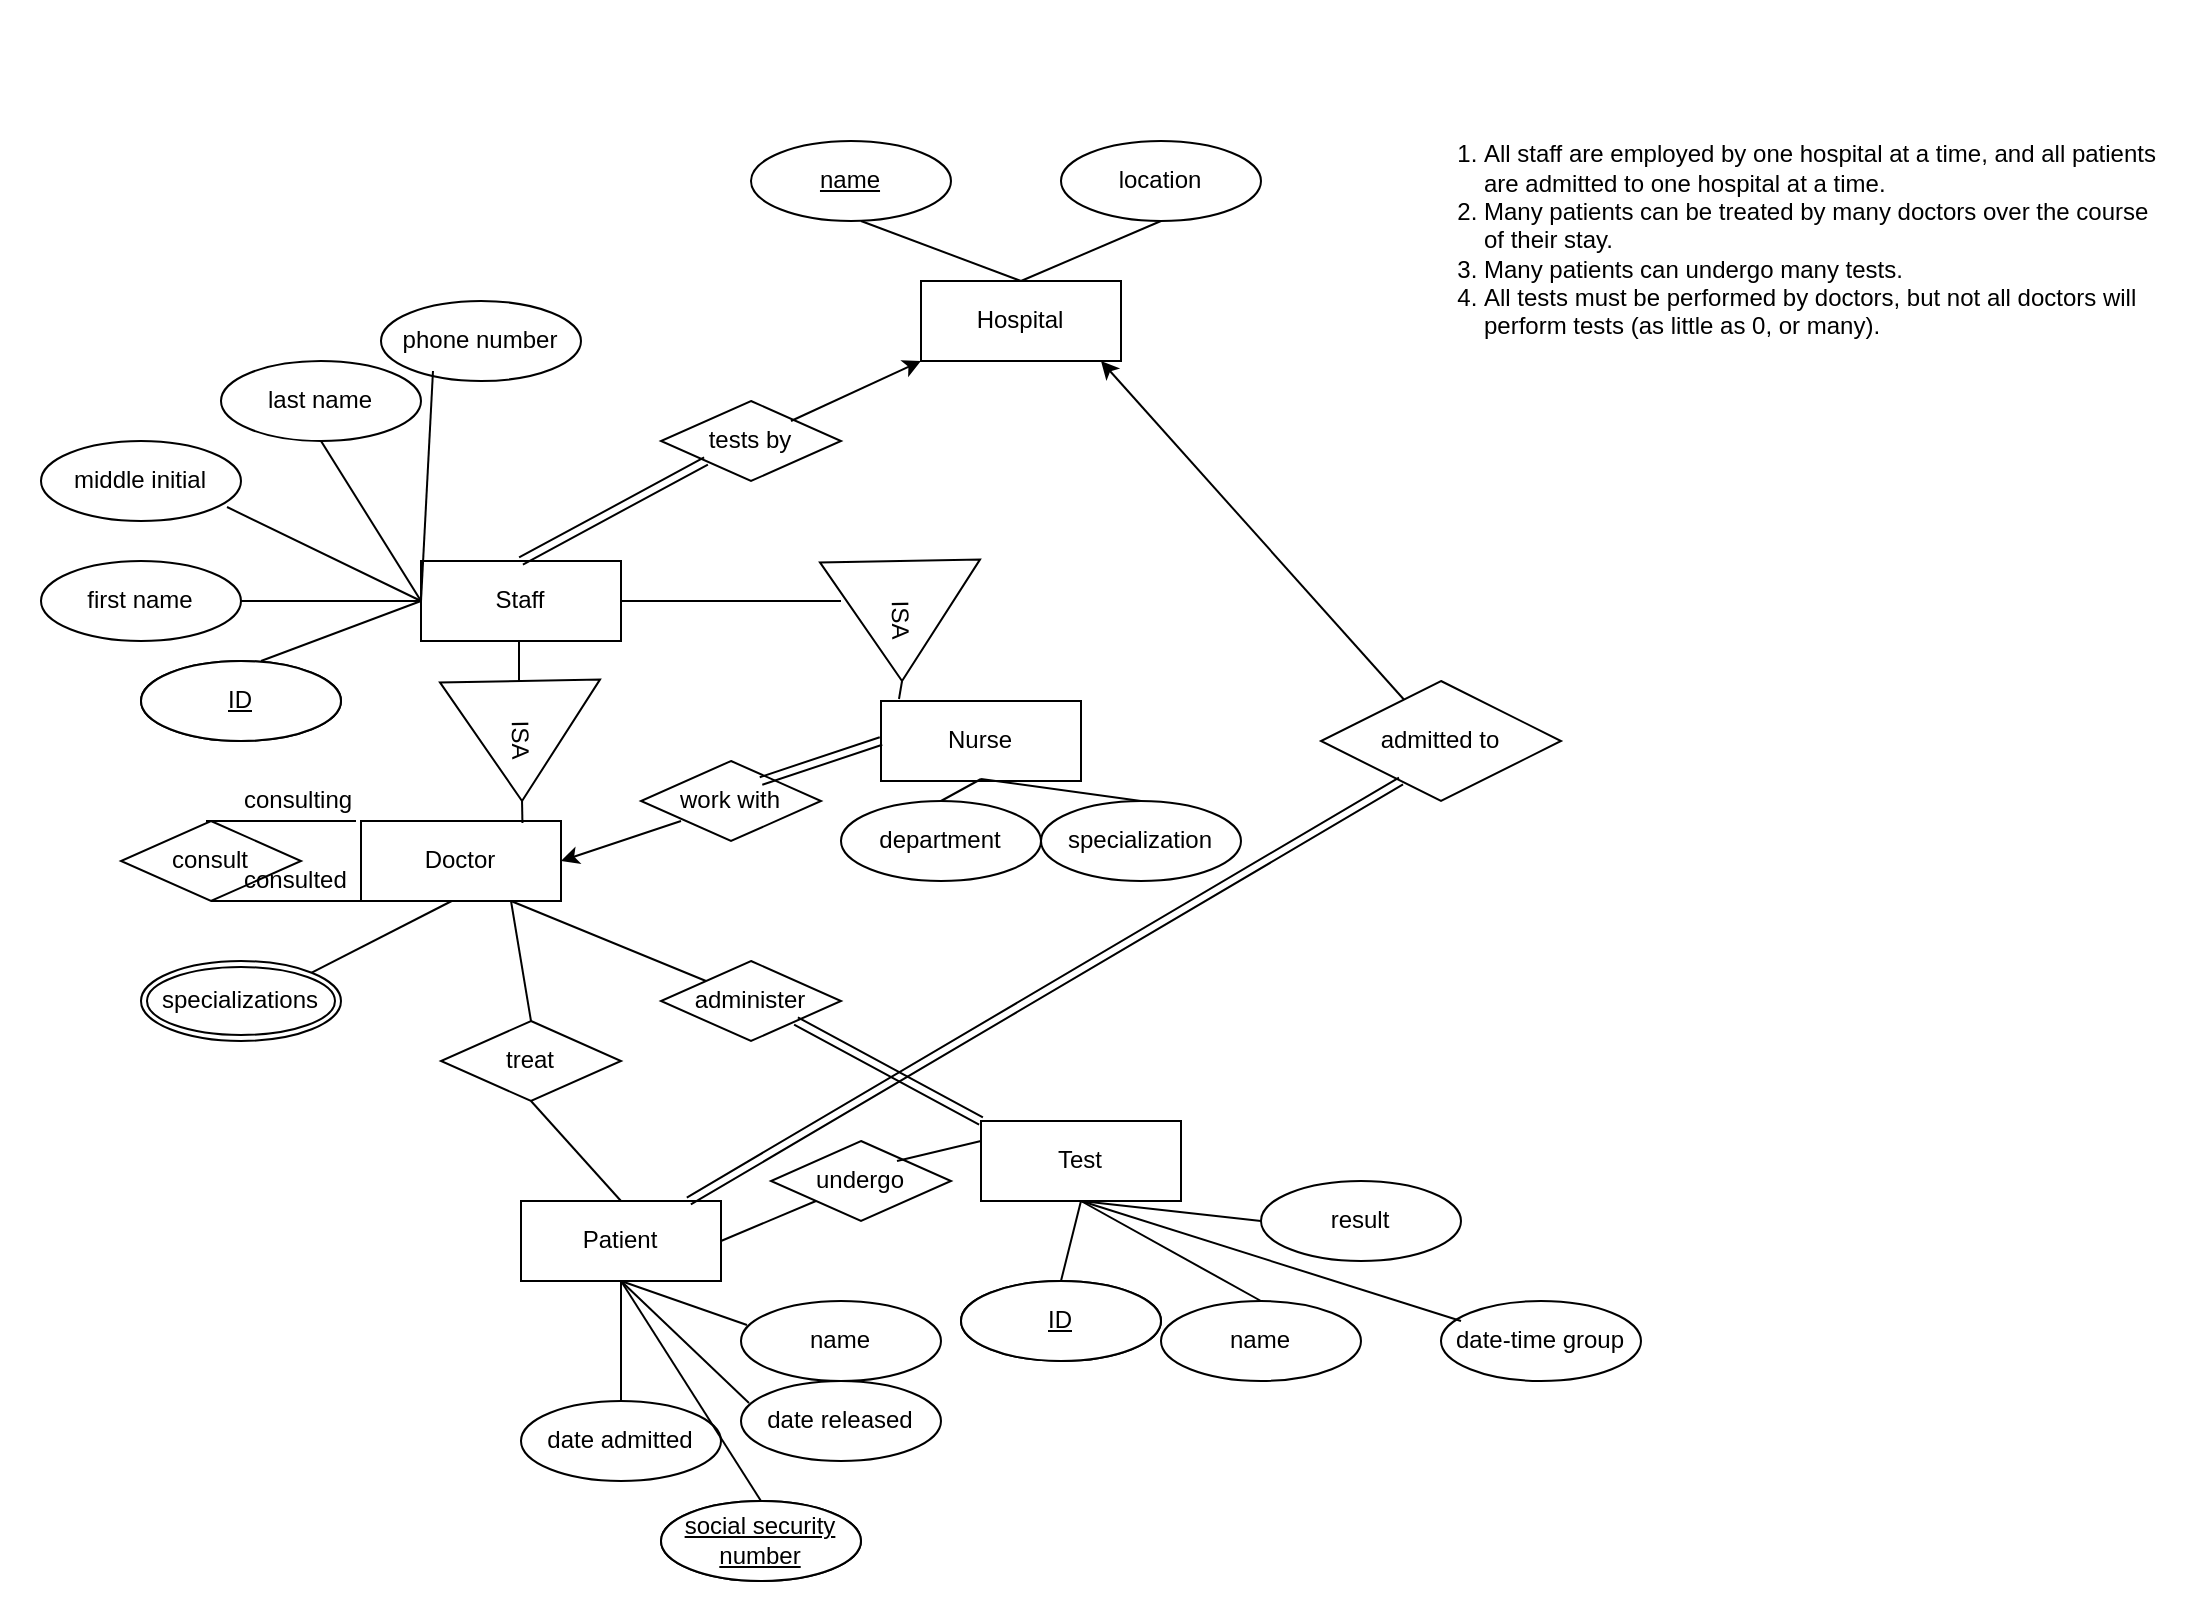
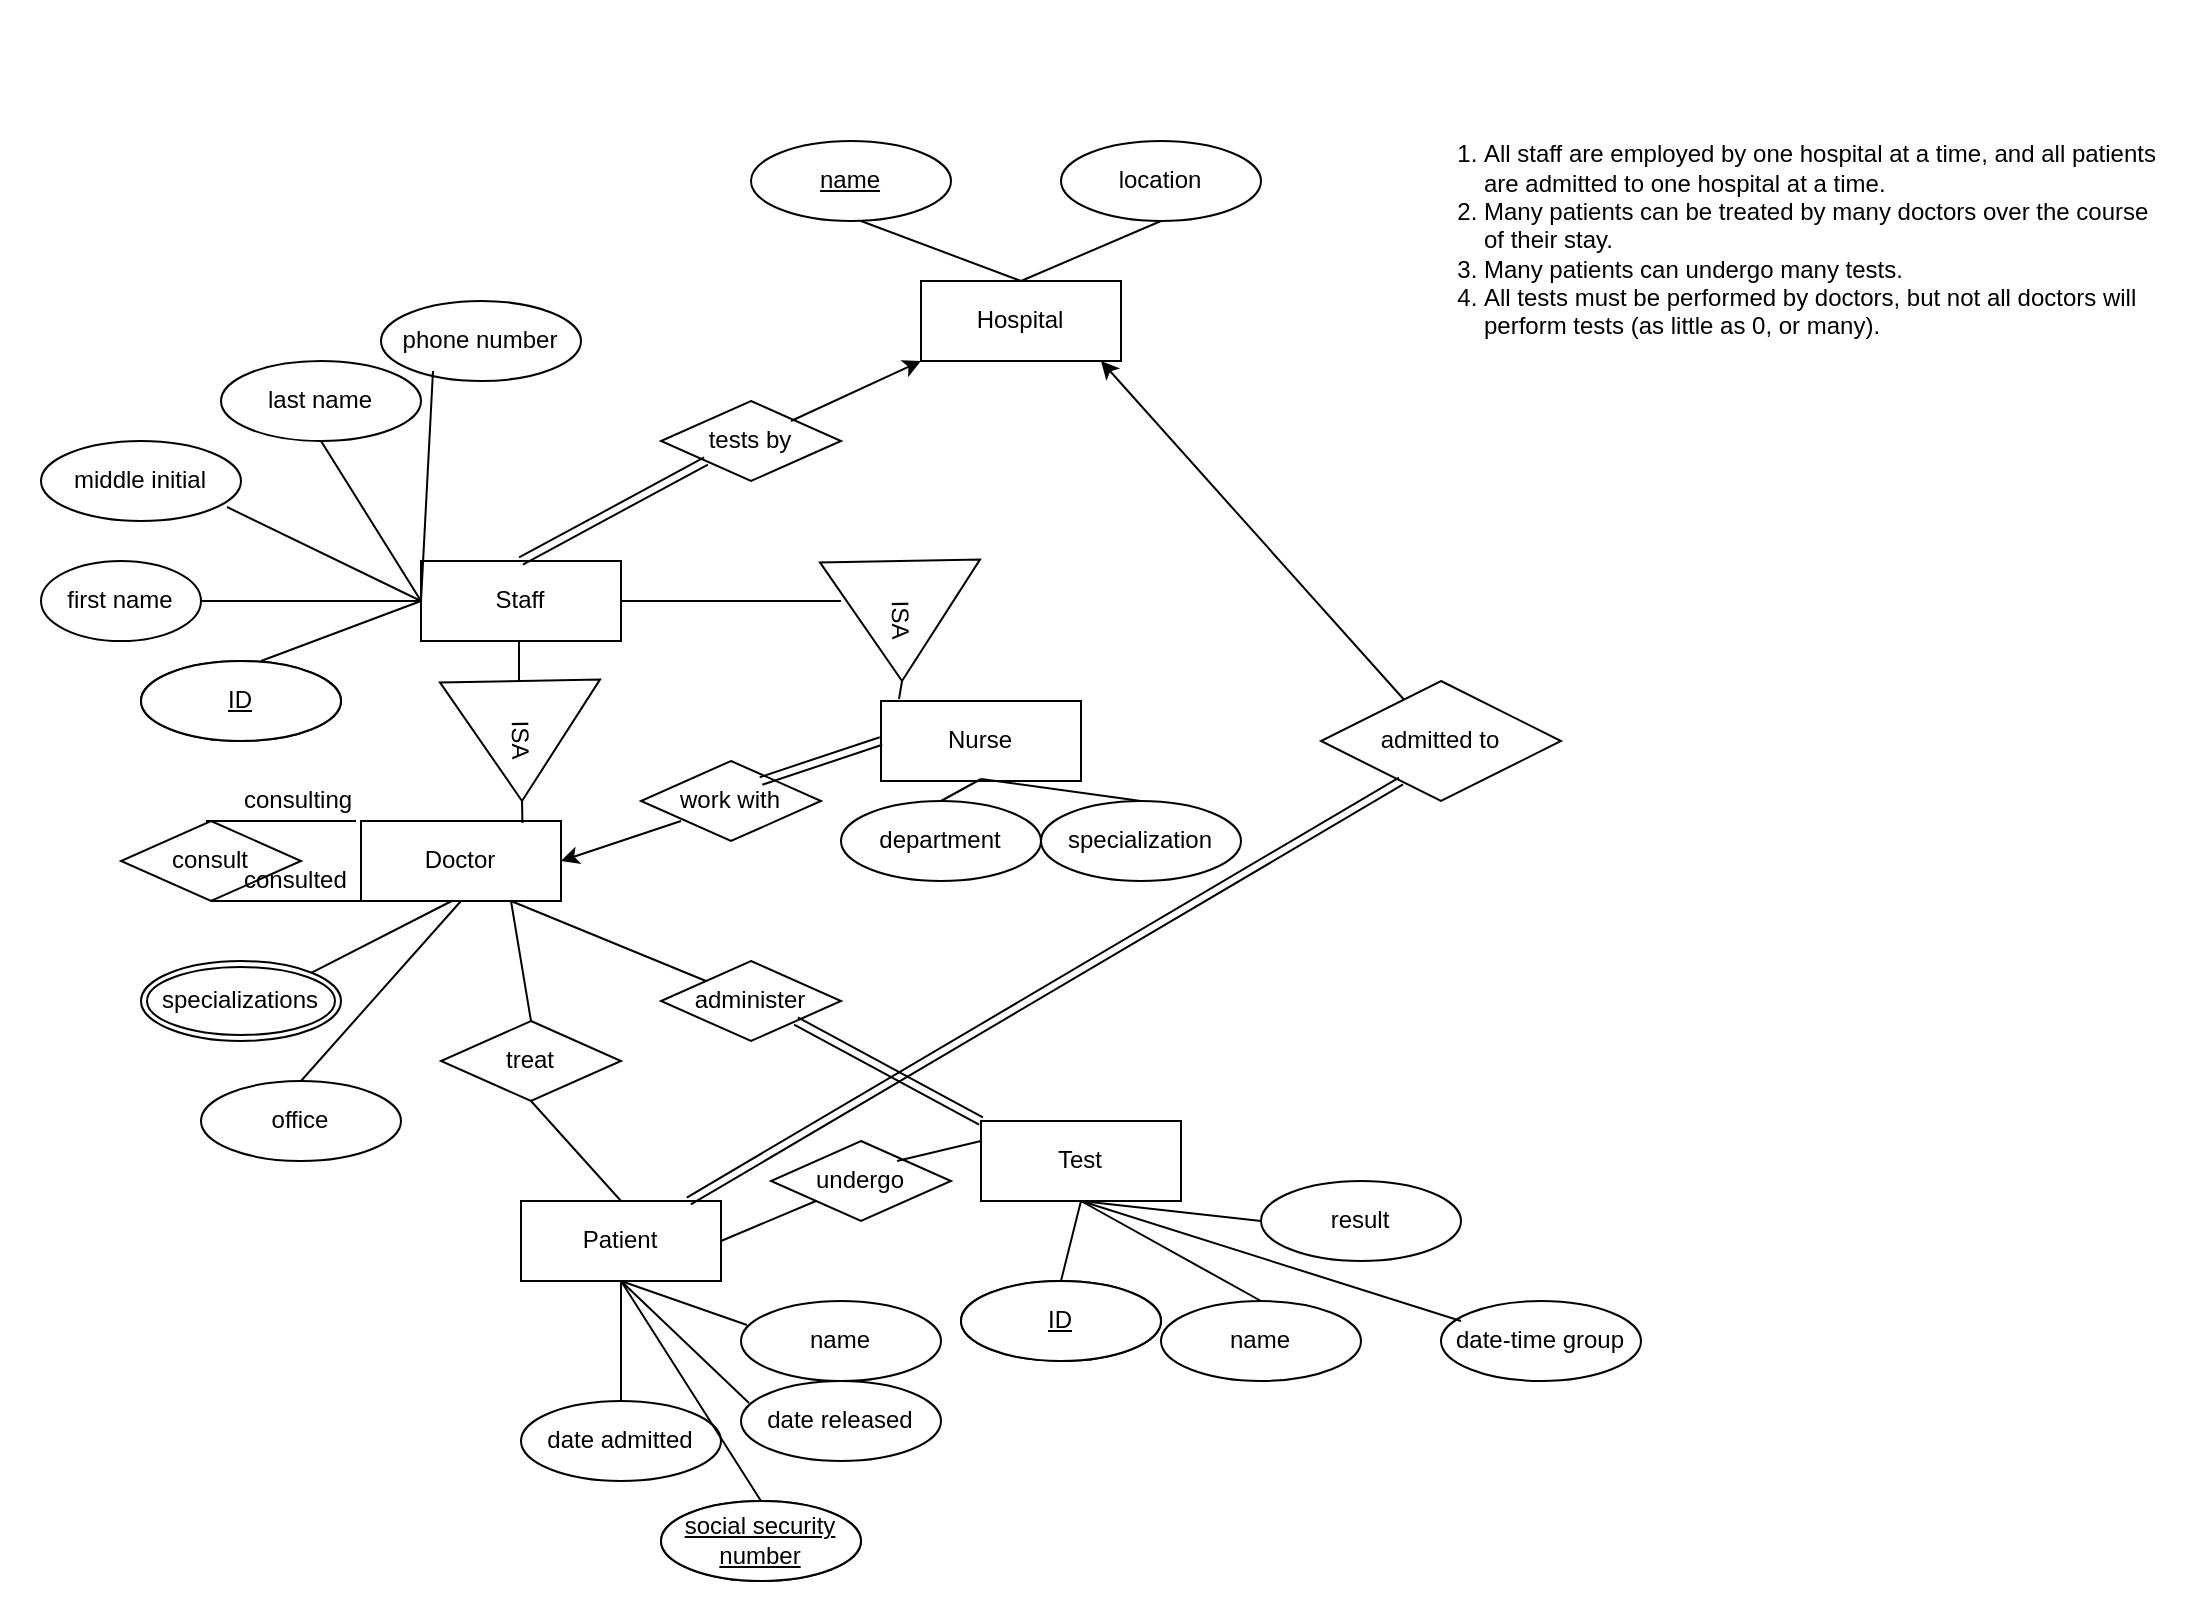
node "first name": size 200x80 -> 160x80
edge "Doctor" -- "office": added
node "office": added
